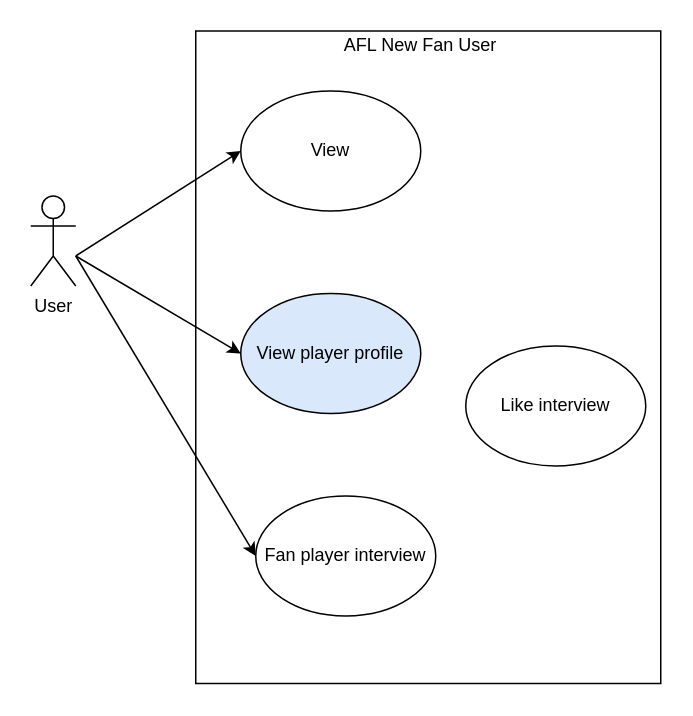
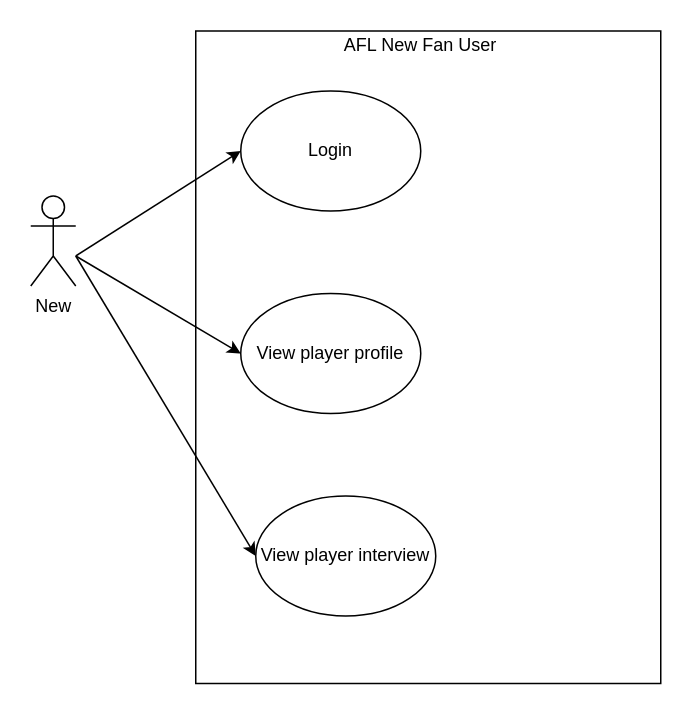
node "View": label "View" -> "Login"
node "User": label "User" -> "New"
node "View player profile": fillcolor #dae8fc -> #ffffff
node "Like interview": removed
node "Fan player interview": label "Fan player interview" -> "View player interview"
